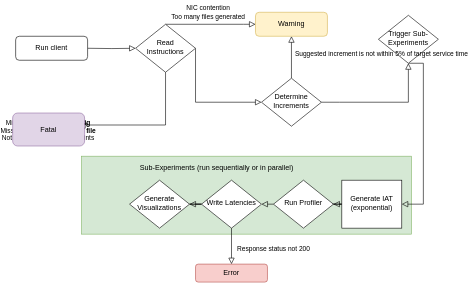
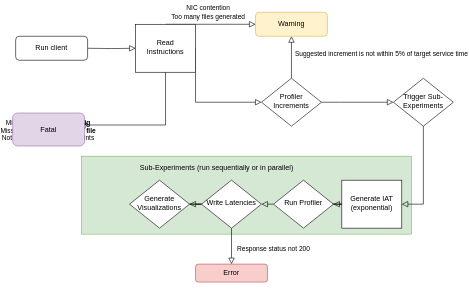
node "Trigger Sub-Experiments": moved (408, 39) -> (423, 102)
node "Read Instructions": shape diamond -> rectangle
node "Determine Increments": label "Determine Increments" -> "Profiler Increments"
